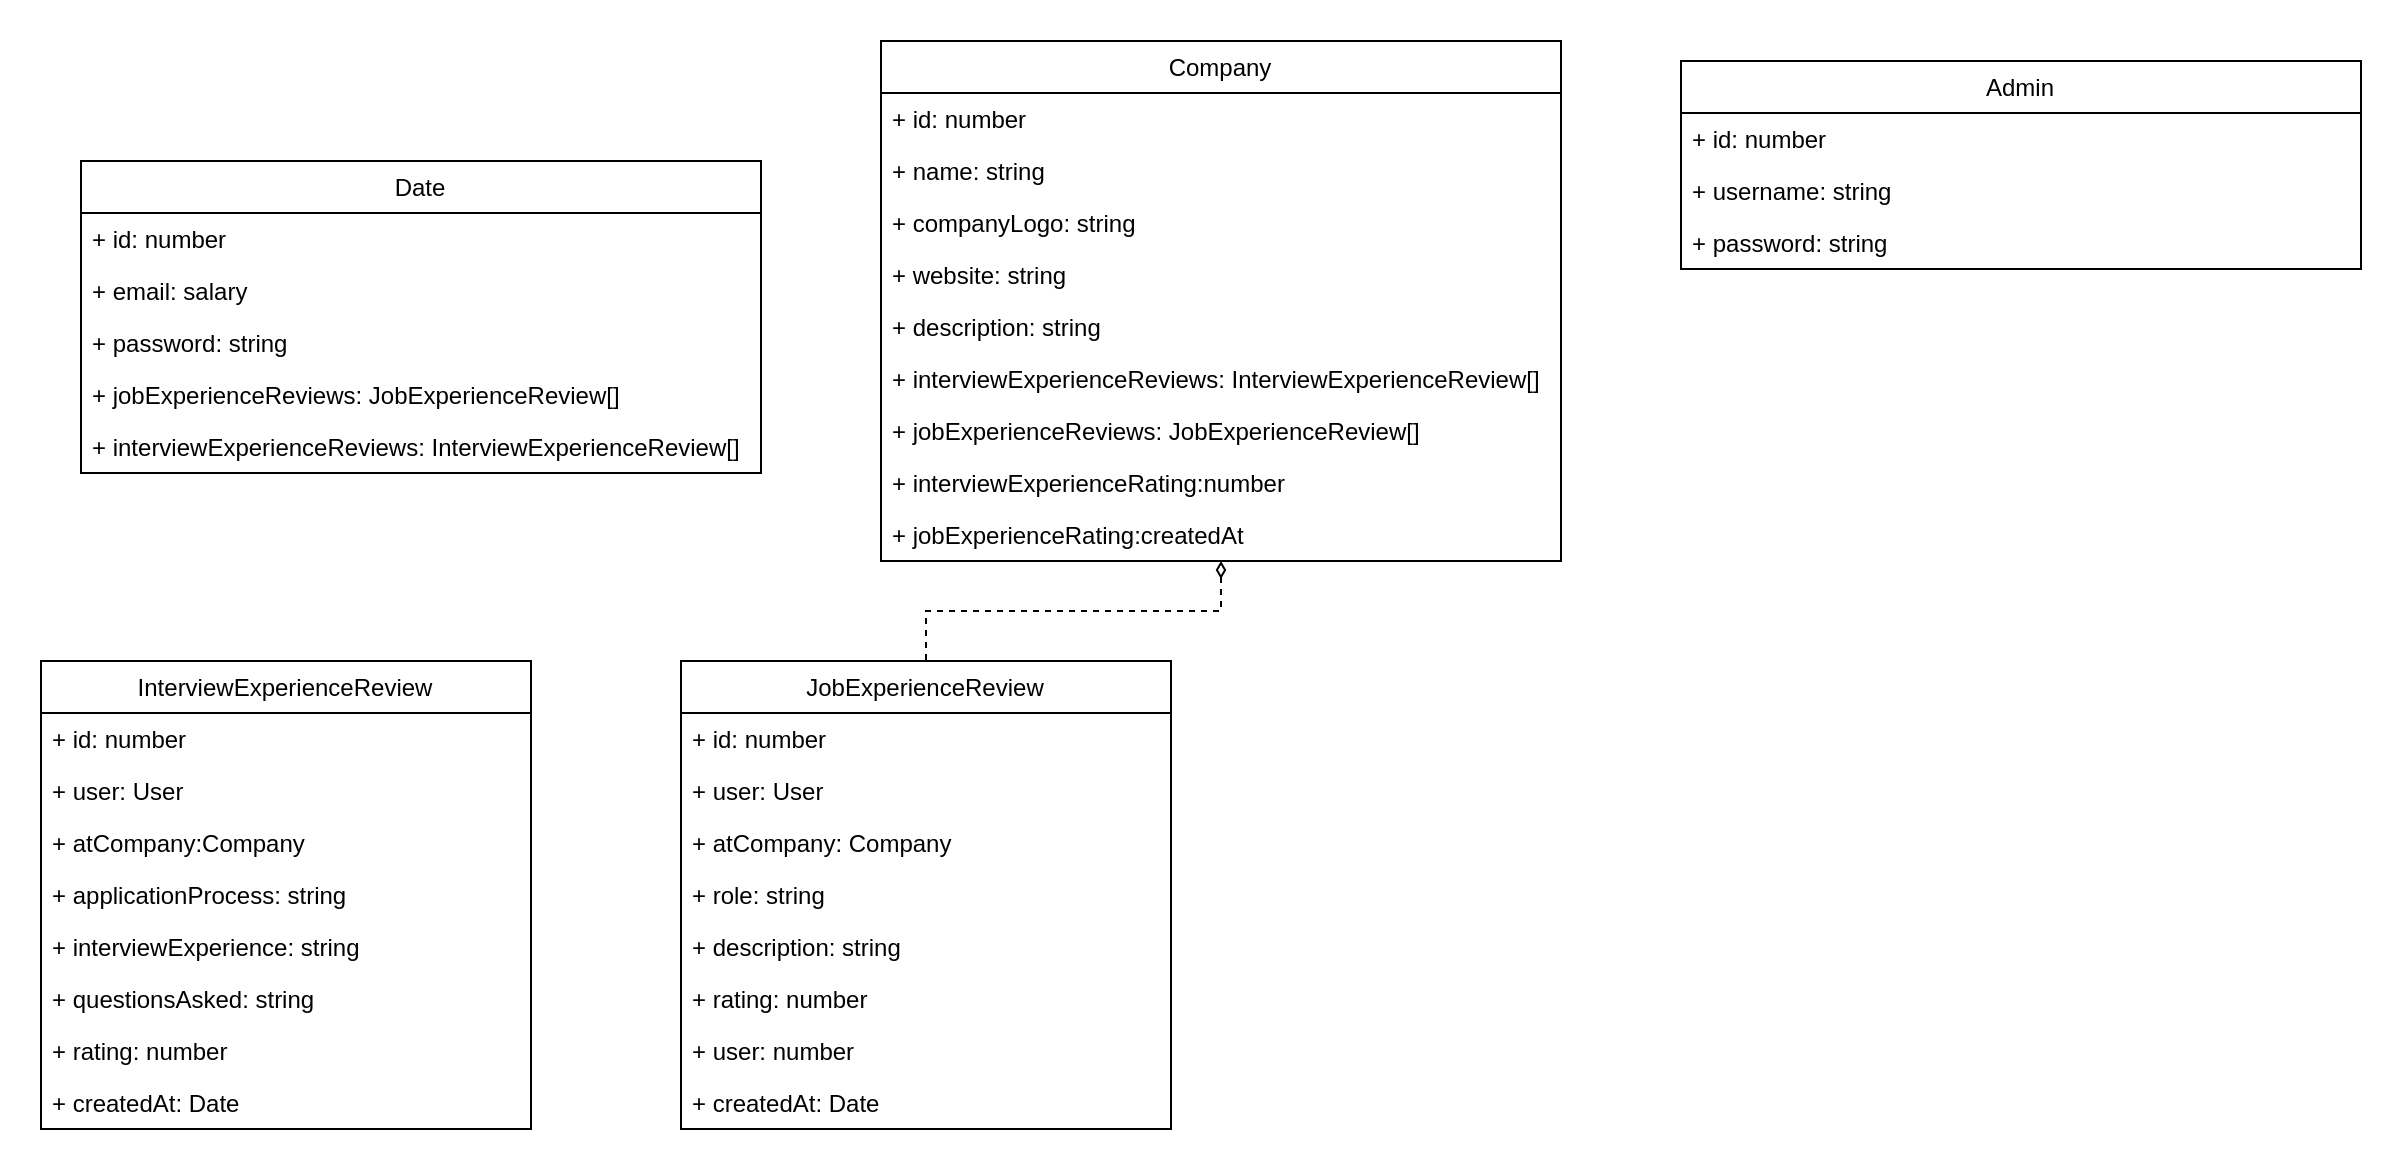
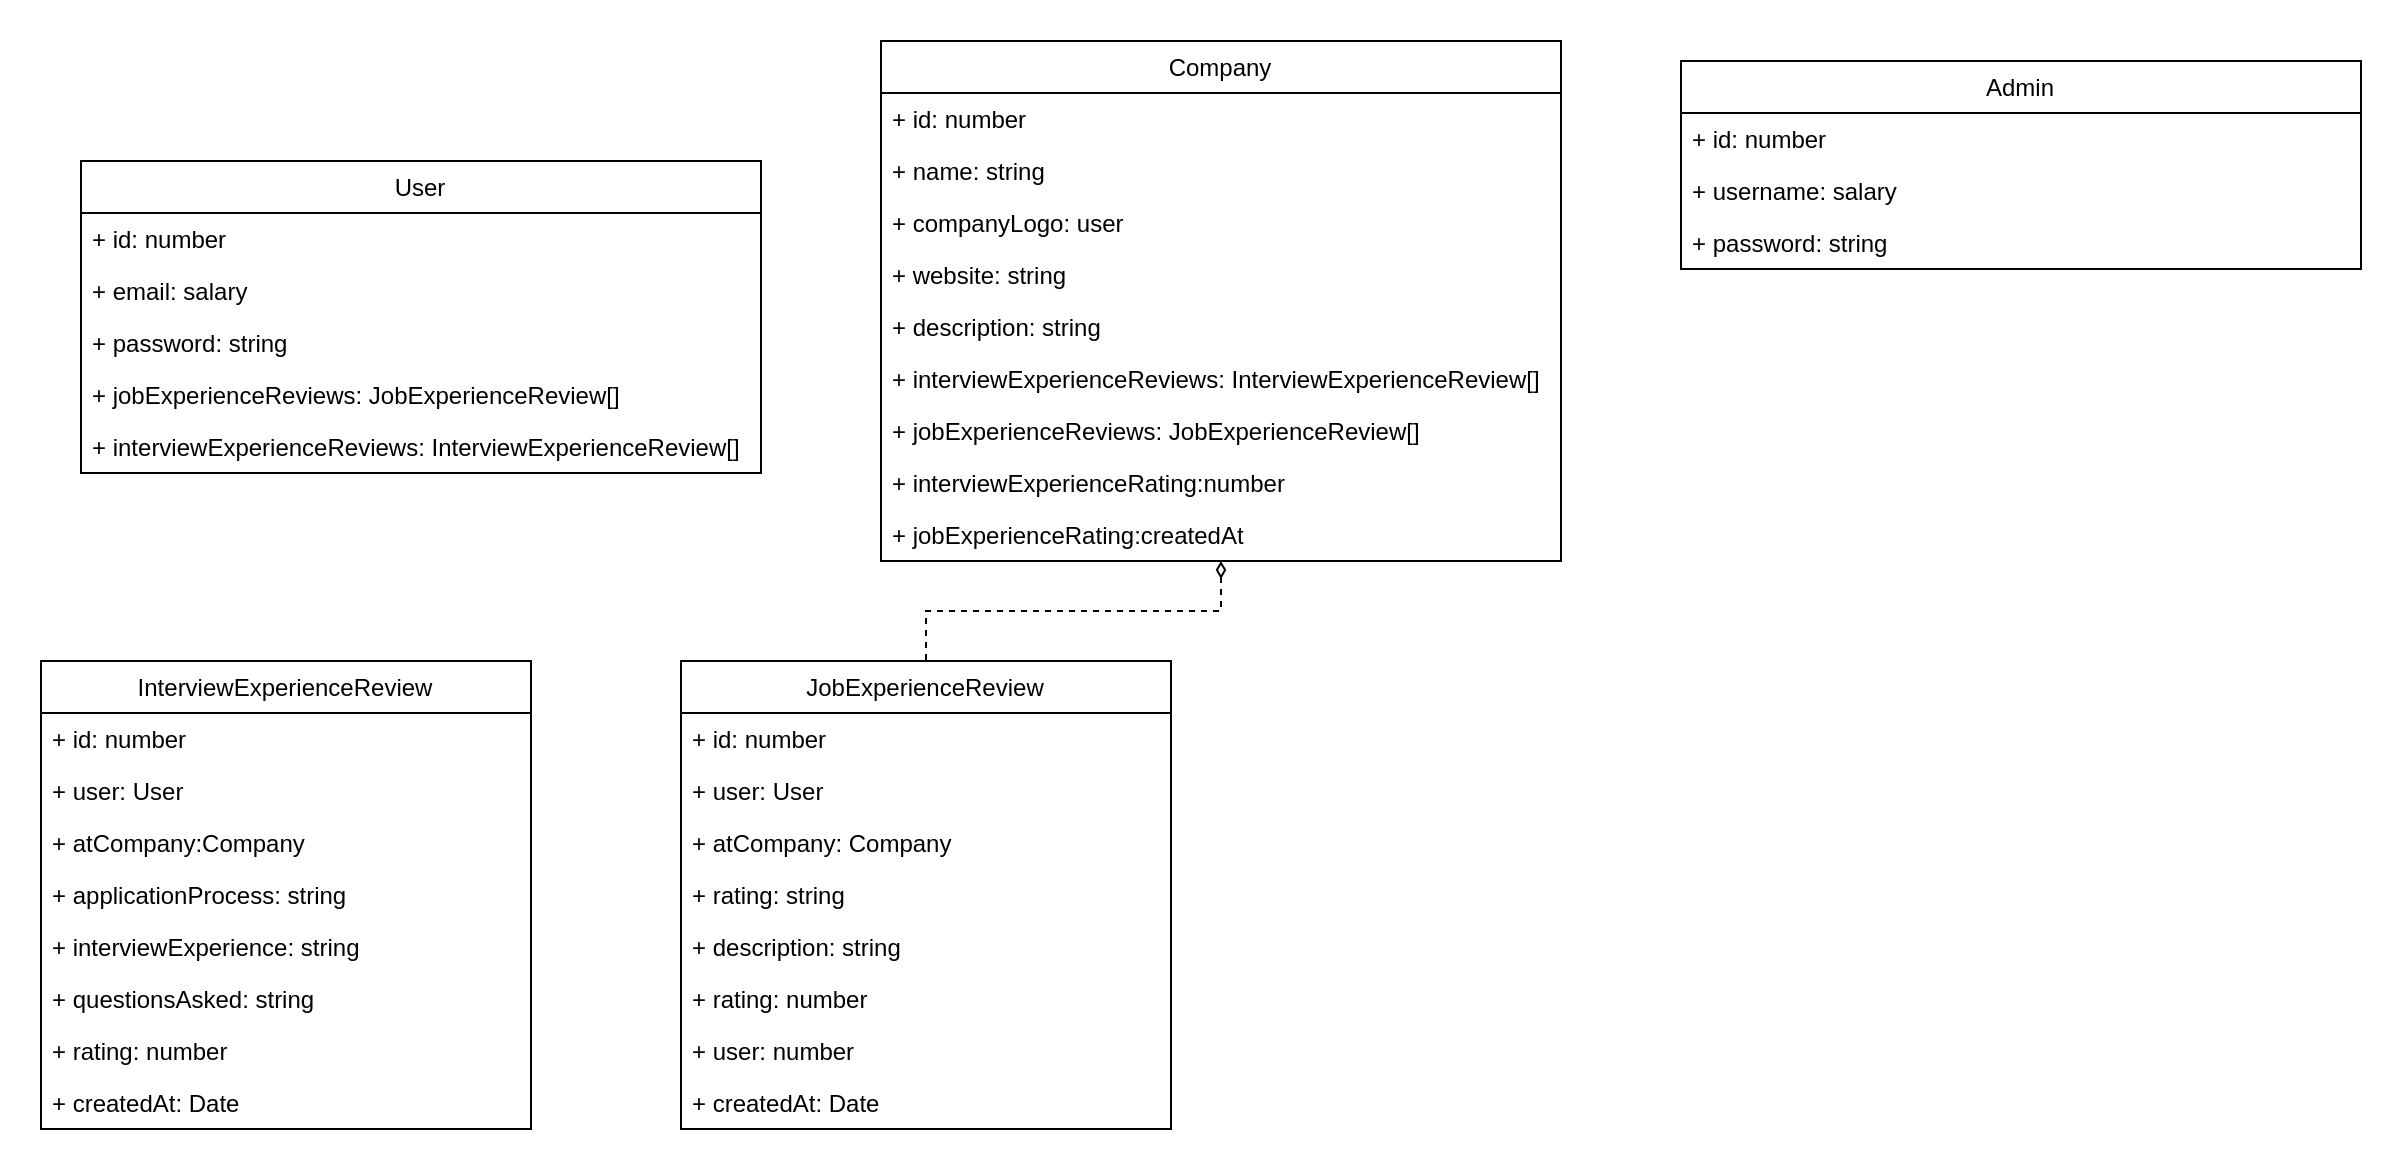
node "Date": label "Date" -> "User"
node "+ username: string": label "+ username: string" -> "+ username: salary"
node "+ companyLogo: string": label "+ companyLogo: string" -> "+ companyLogo: user"
node "+ role: string": label "+ role: string" -> "+ rating: string"
